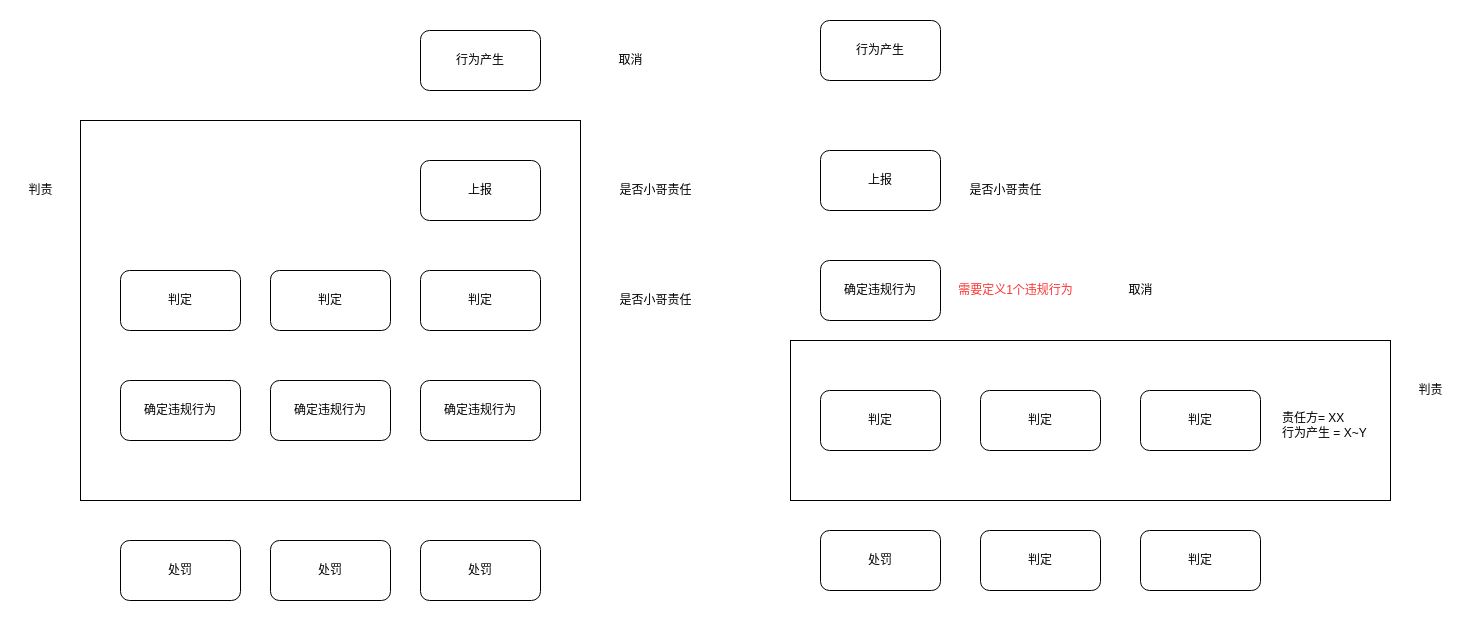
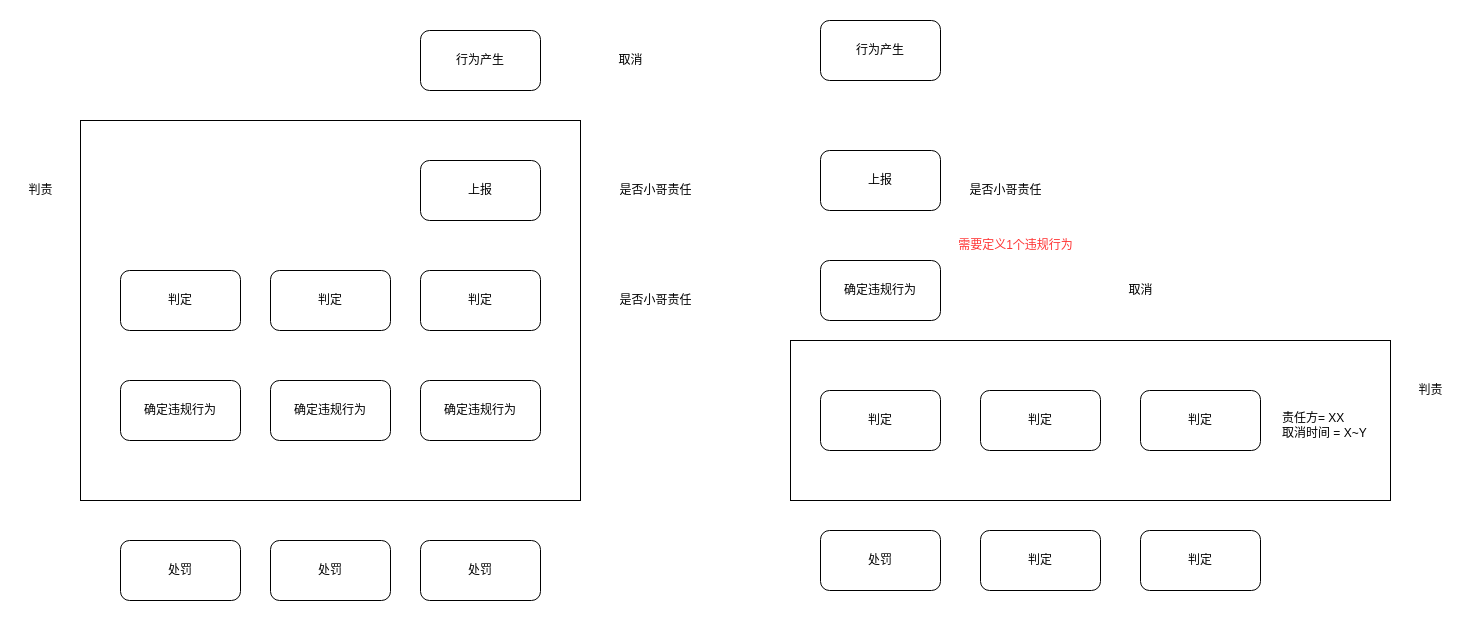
node "需要定义1个违规行为": moved (1016, 291) -> (1016, 246)
node "责任方= XX 行为产生 = X~Y": label "责任方= XX 行为产生 = X~Y" -> "责任方= XX 取消时间 = X~Y"
